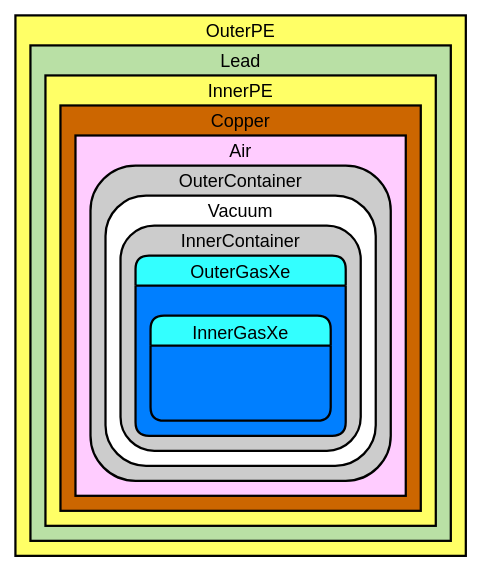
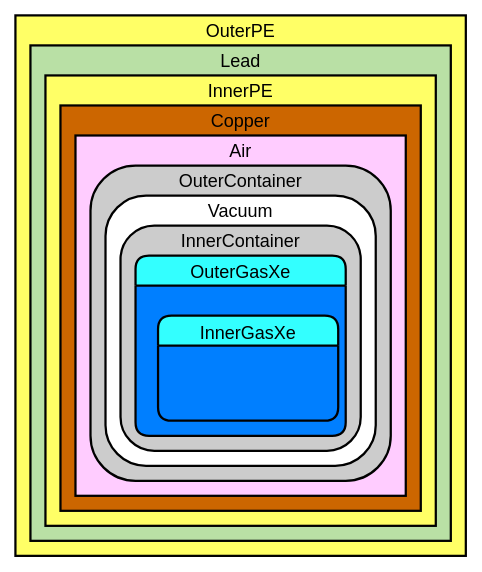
node "InnerGasXe": moved (240, 368) -> (248, 368)
